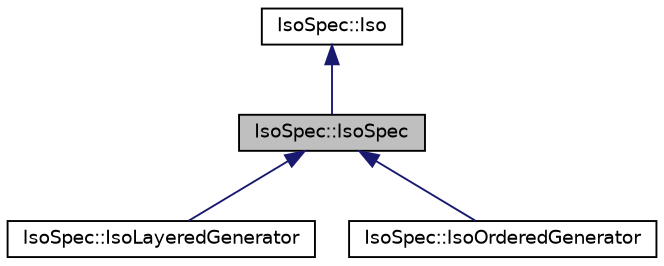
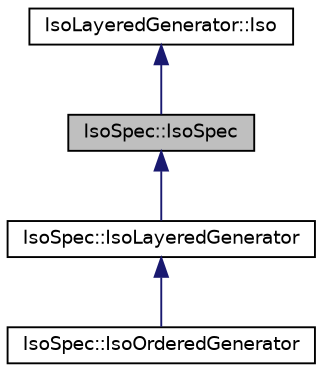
node "IsoSpec::Iso": label "IsoSpec::Iso" -> "IsoLayeredGenerator::Iso"
edge "IsoSpec::IsoOrderedGenerator" -> "IsoSpec::IsoSpec": now "IsoSpec::IsoOrderedGenerator" -> "IsoSpec::IsoLayeredGenerator"
